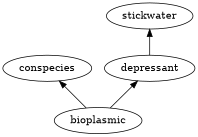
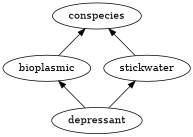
edge "stickwater" -> "conspecies": added
edge "bioplasmic" -> "depressant": reversed
